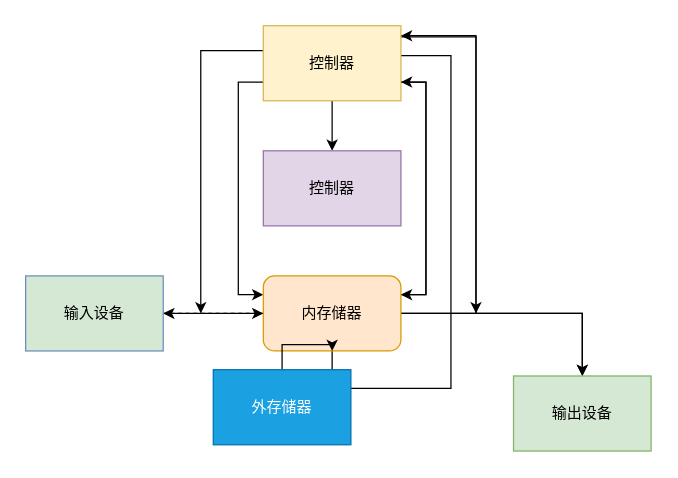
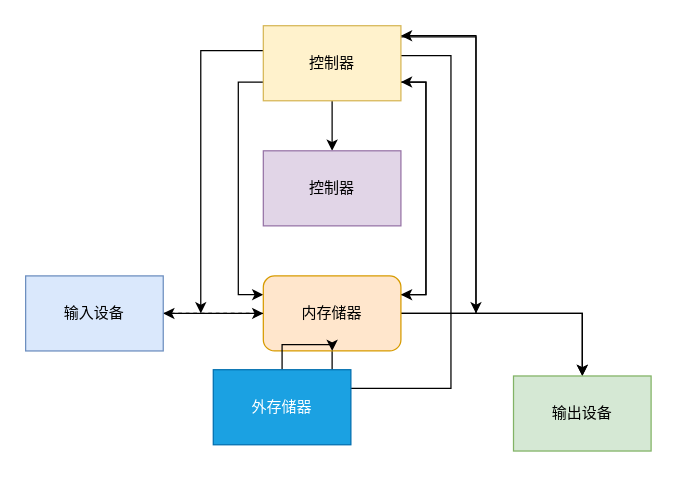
node "输入设备": fillcolor #d5e8d4 -> #dae8fc
